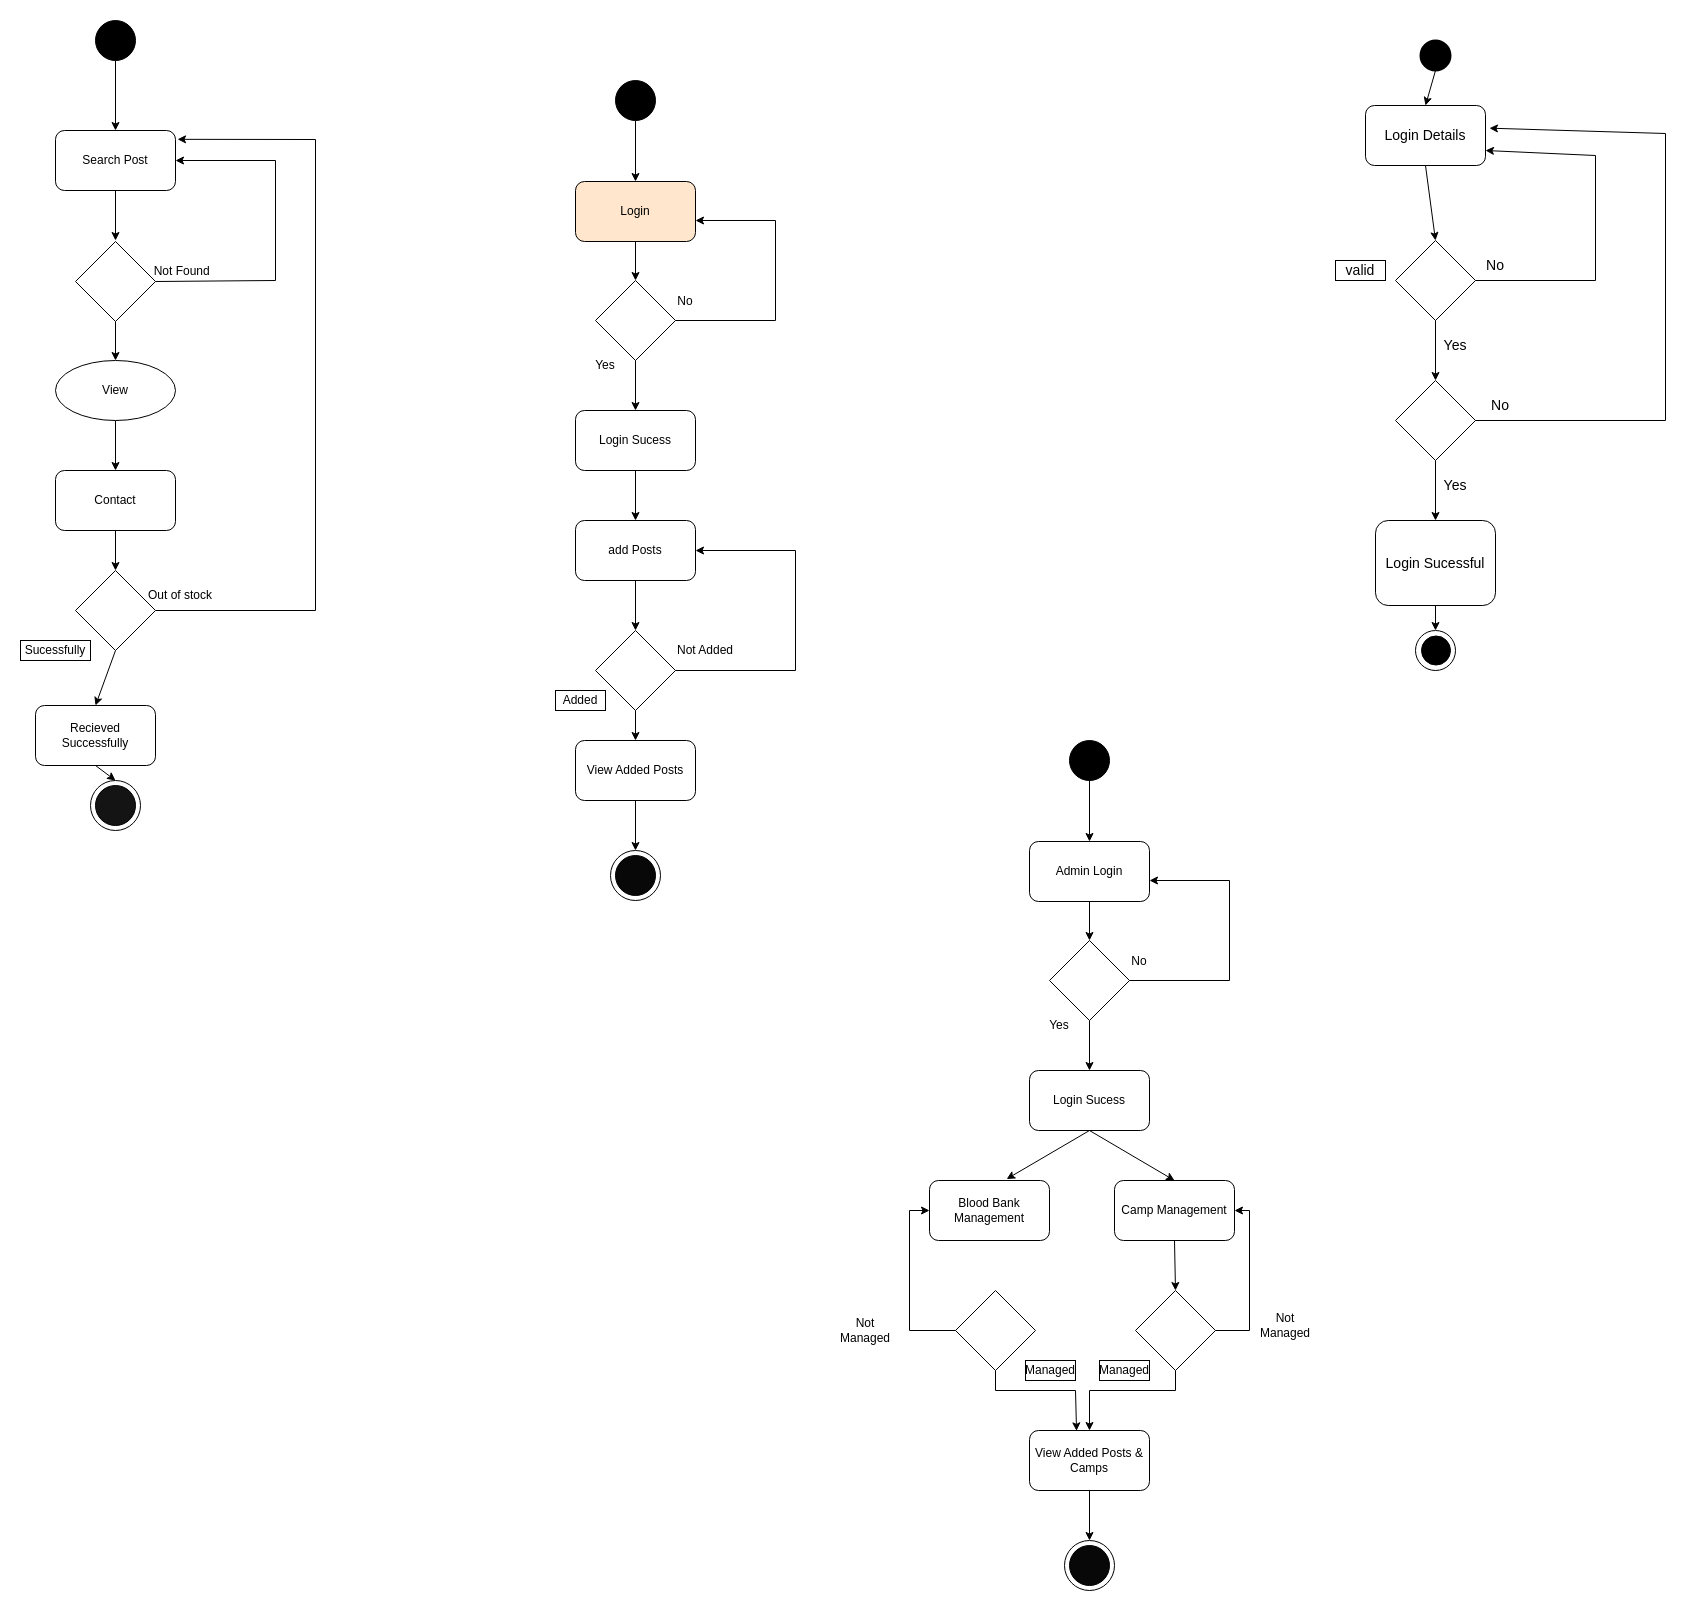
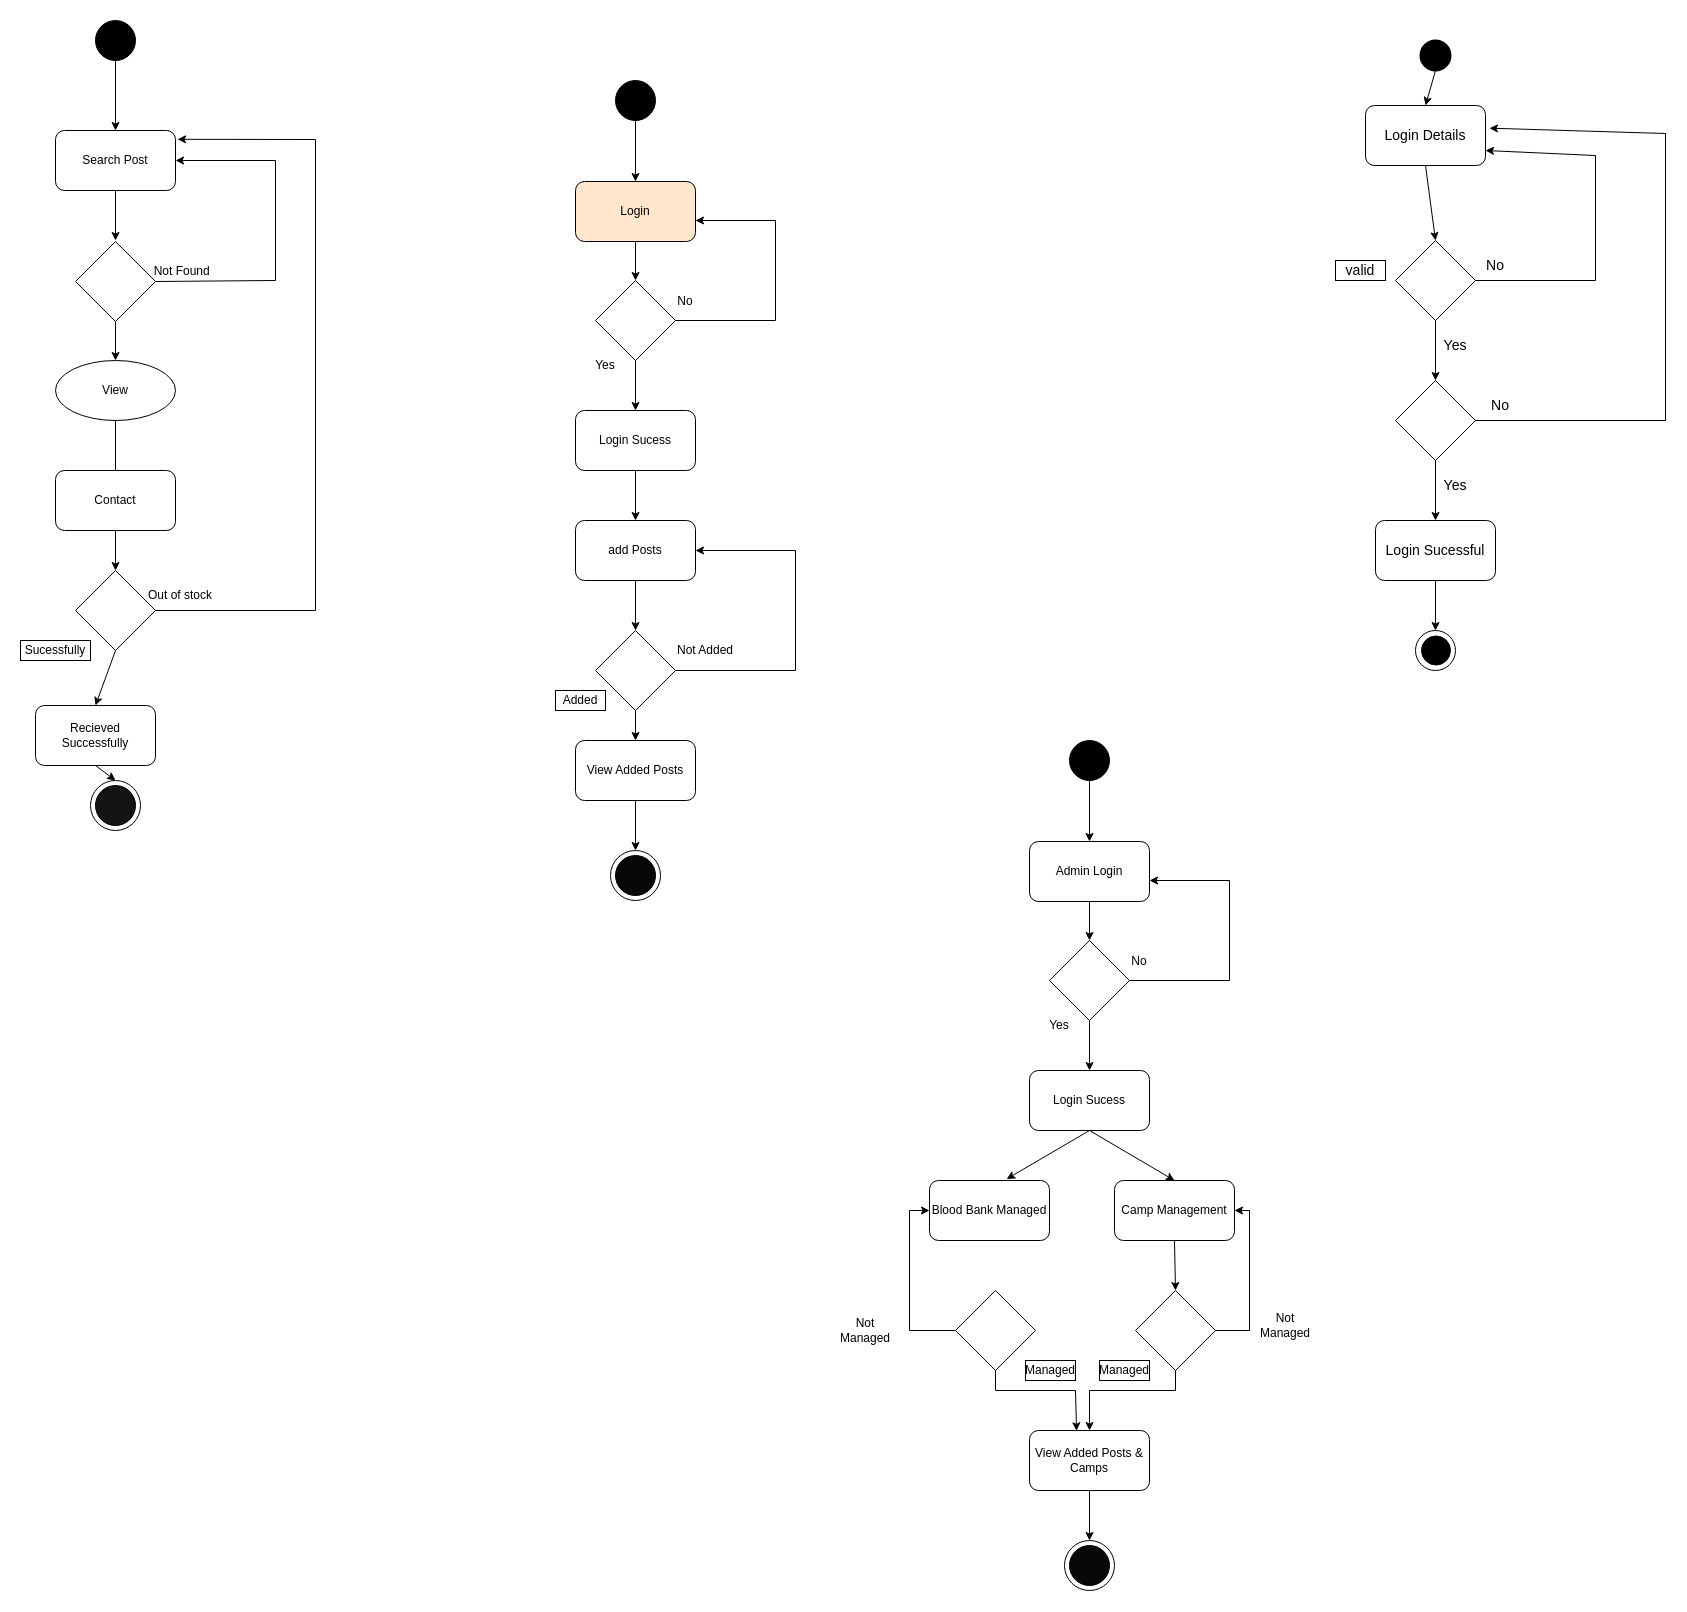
edge "View" -> "Contact": arrowhead classic -> none
node "Login Sucessful": size 120x85 -> 120x60
node "Blood Bank Management": label "Blood Bank Management" -> "Blood Bank Managed"
